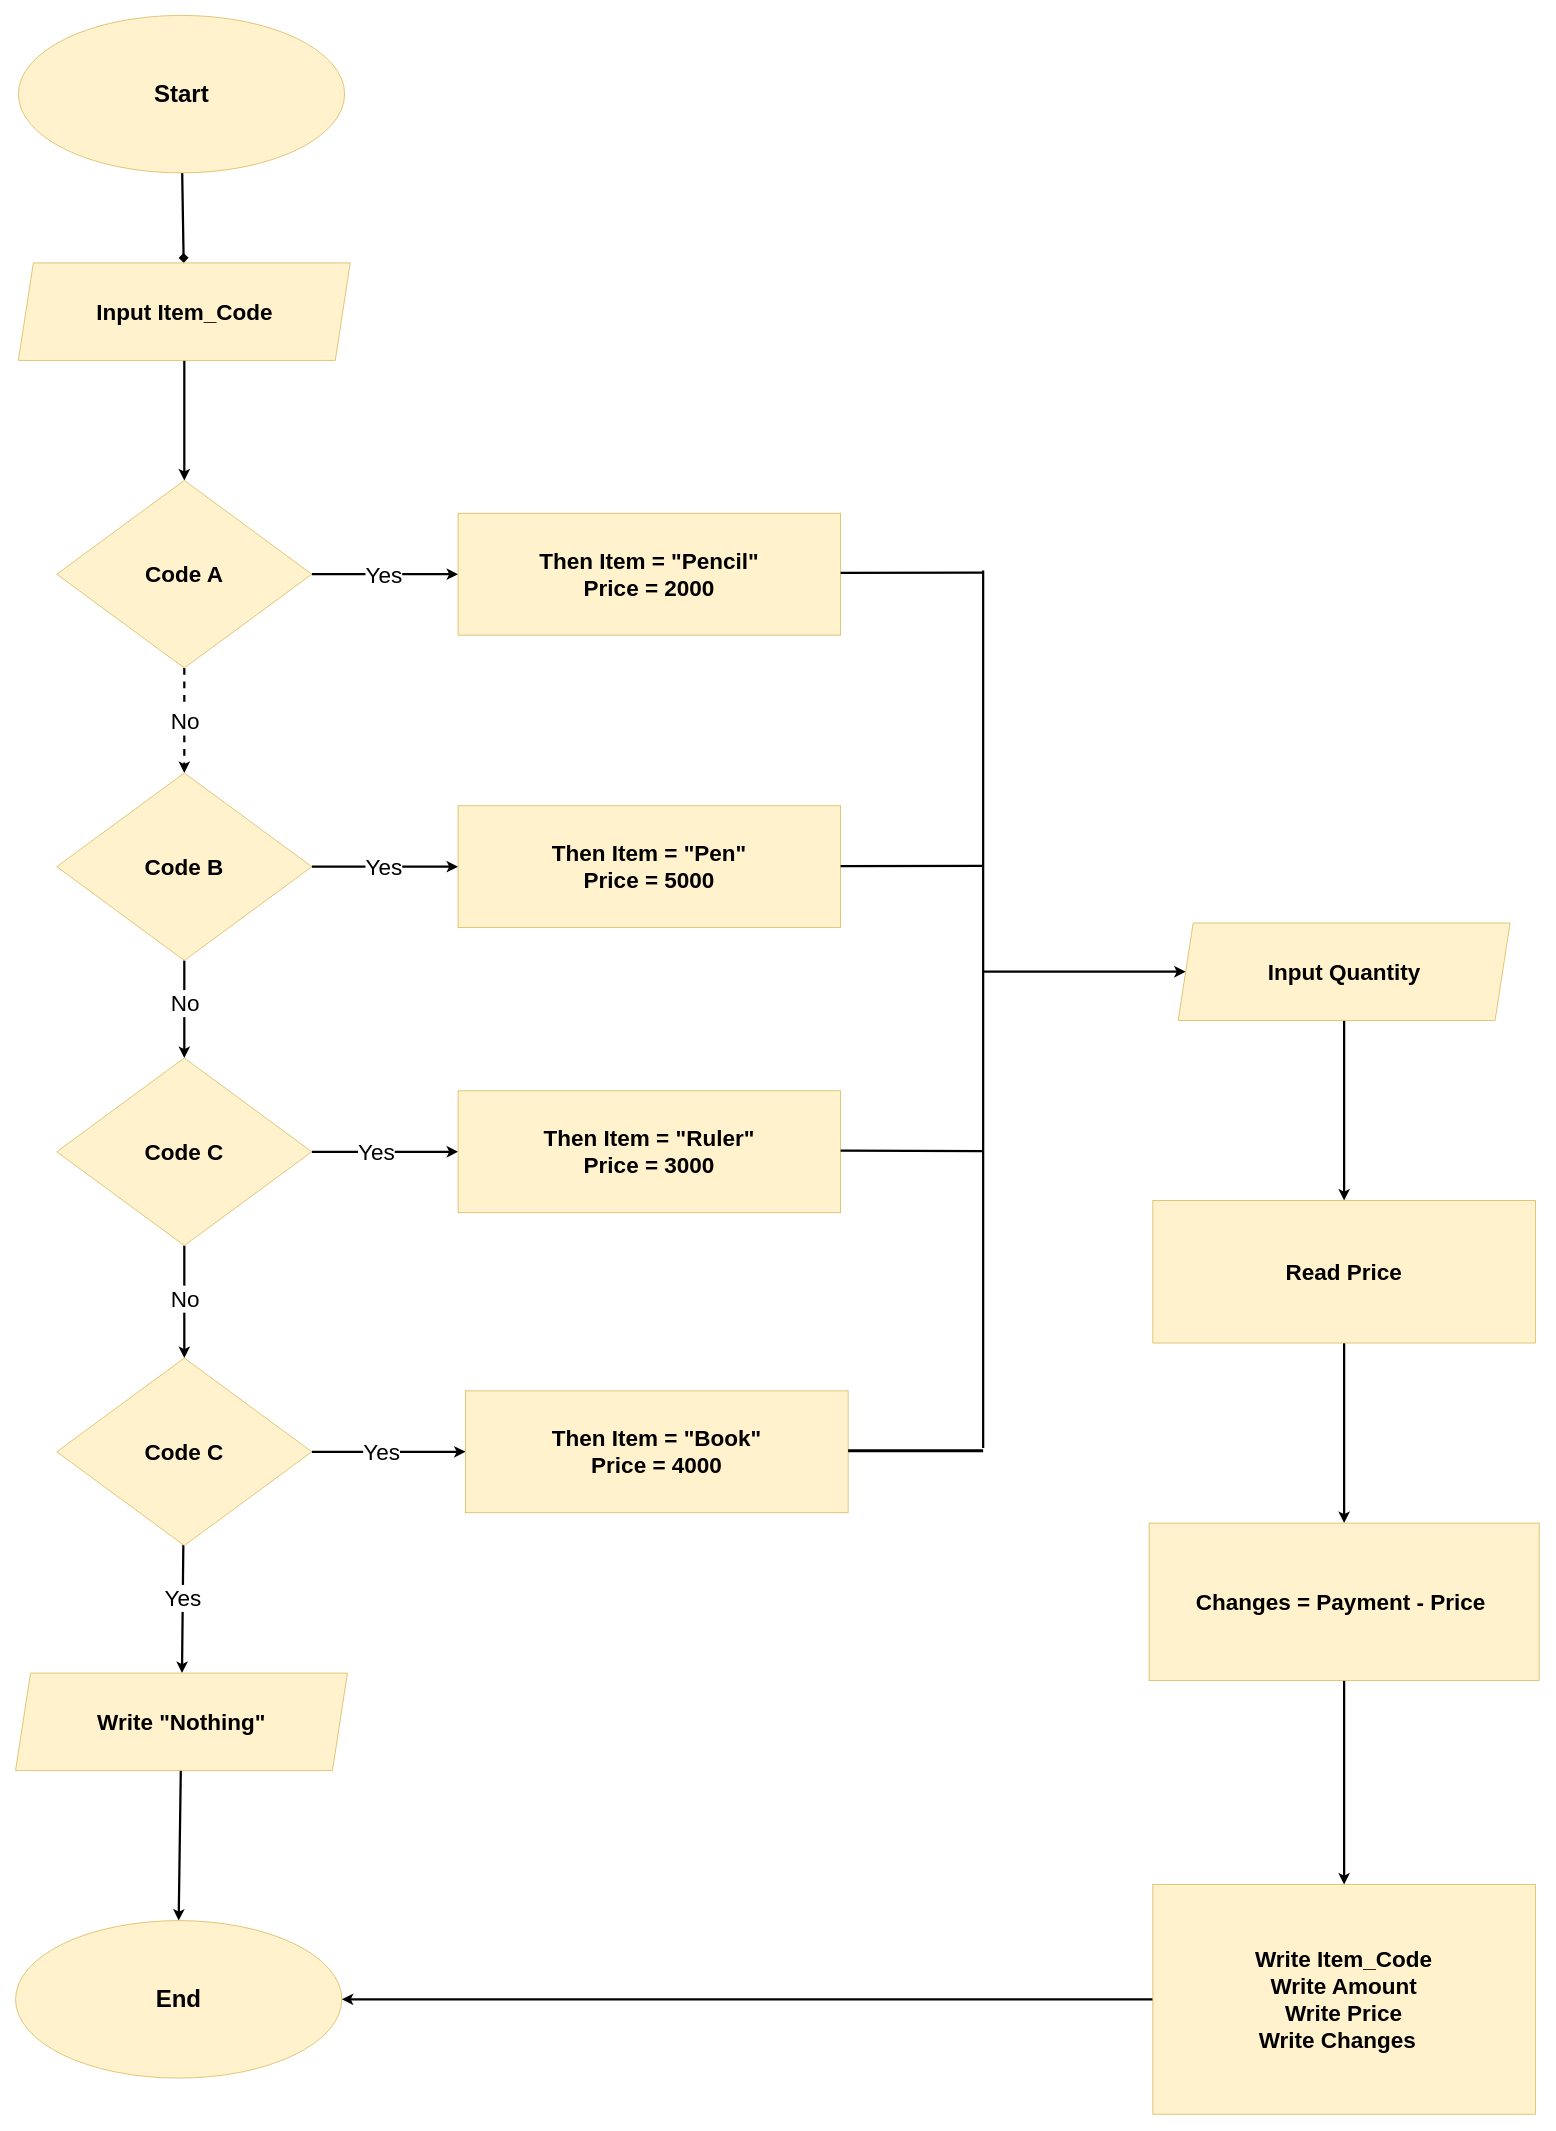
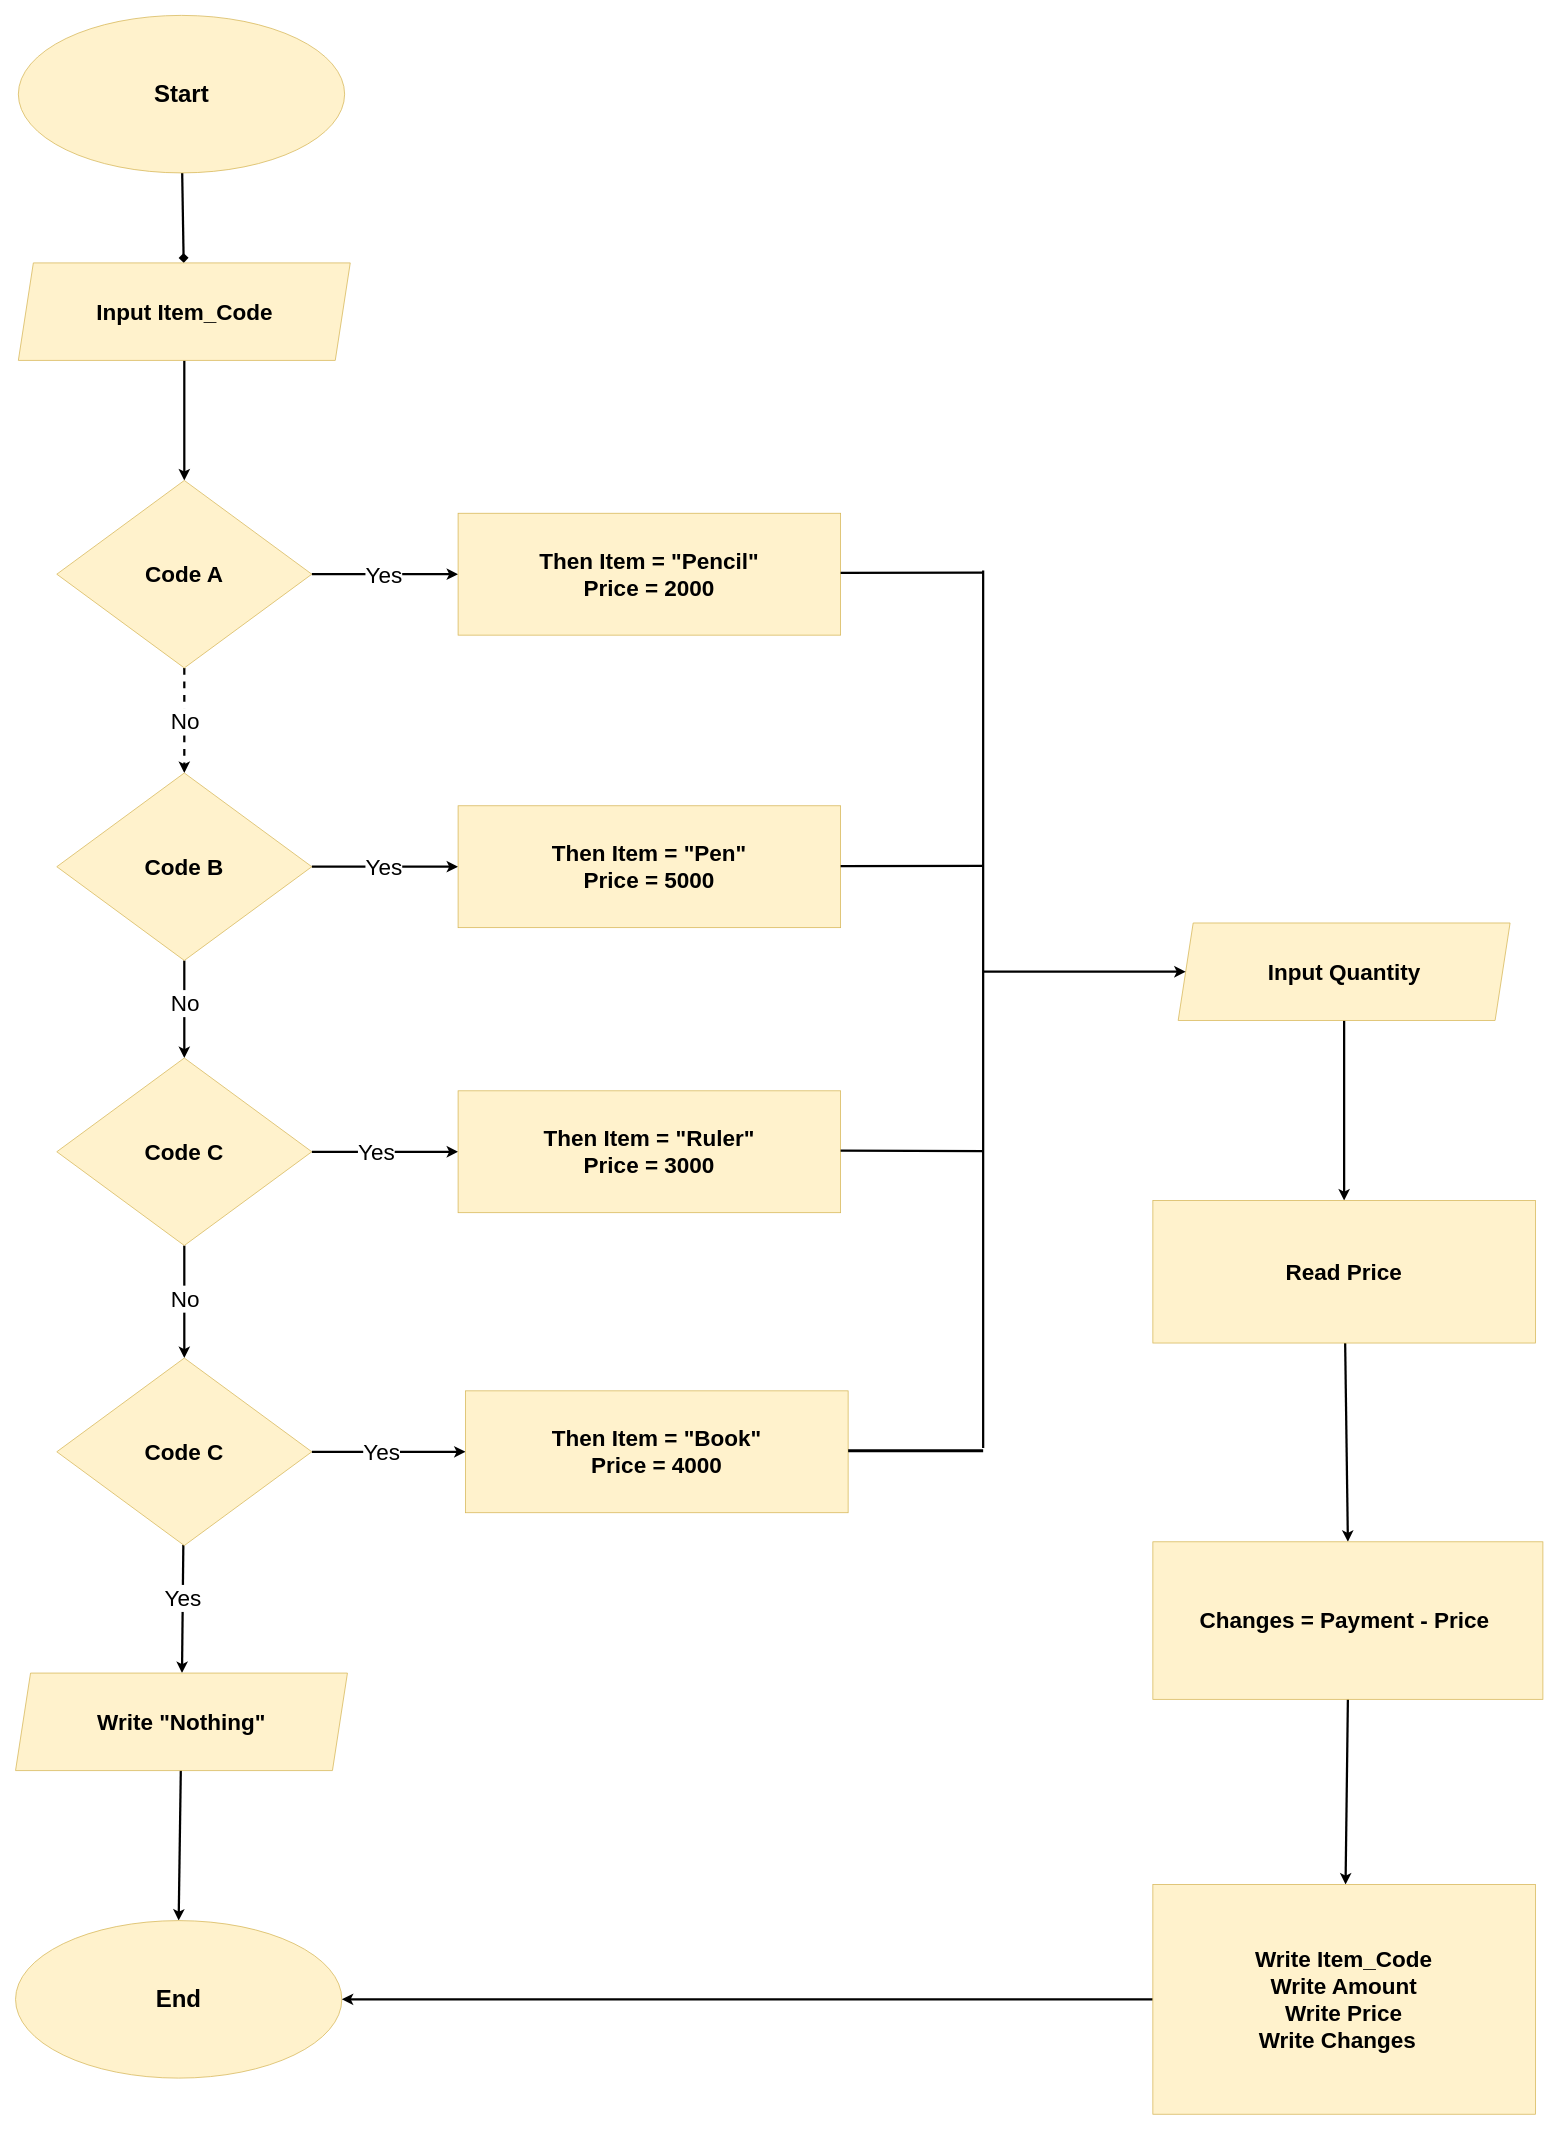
node "Changes = Payment - Price": moved (1344, 1602) -> (1348, 1620)
